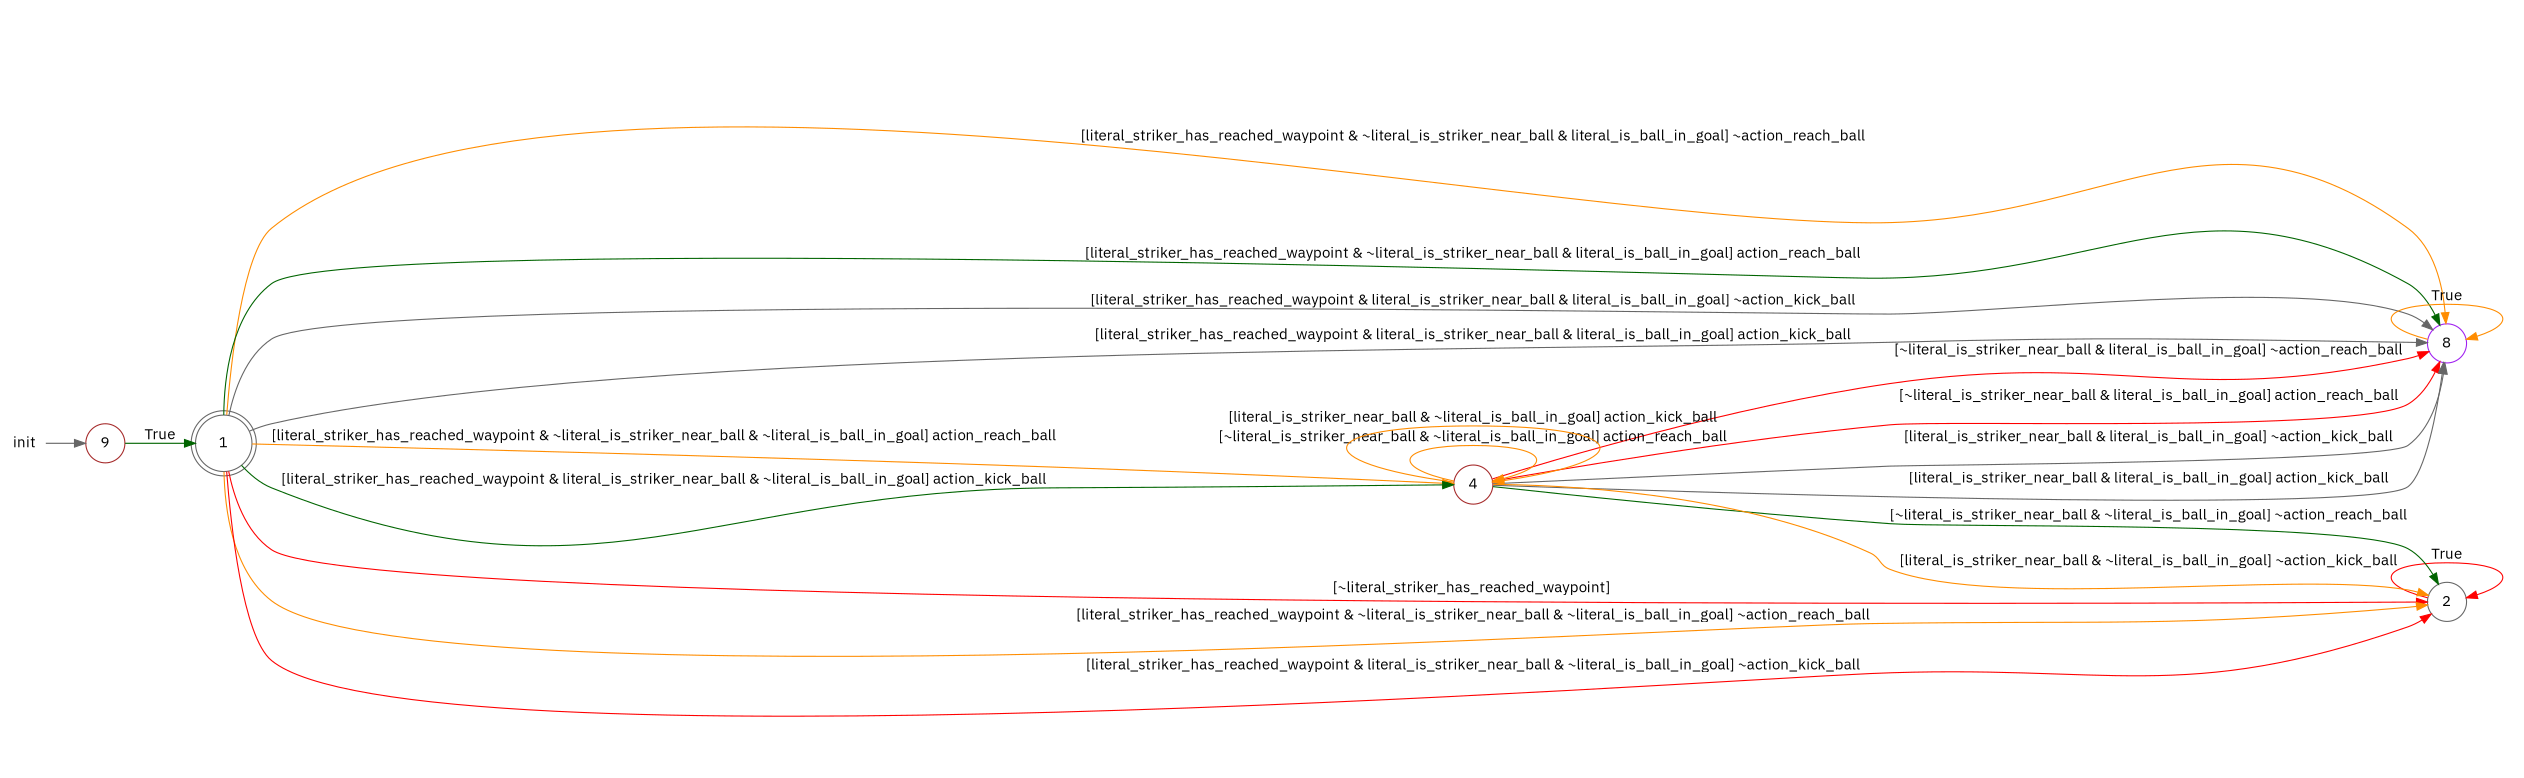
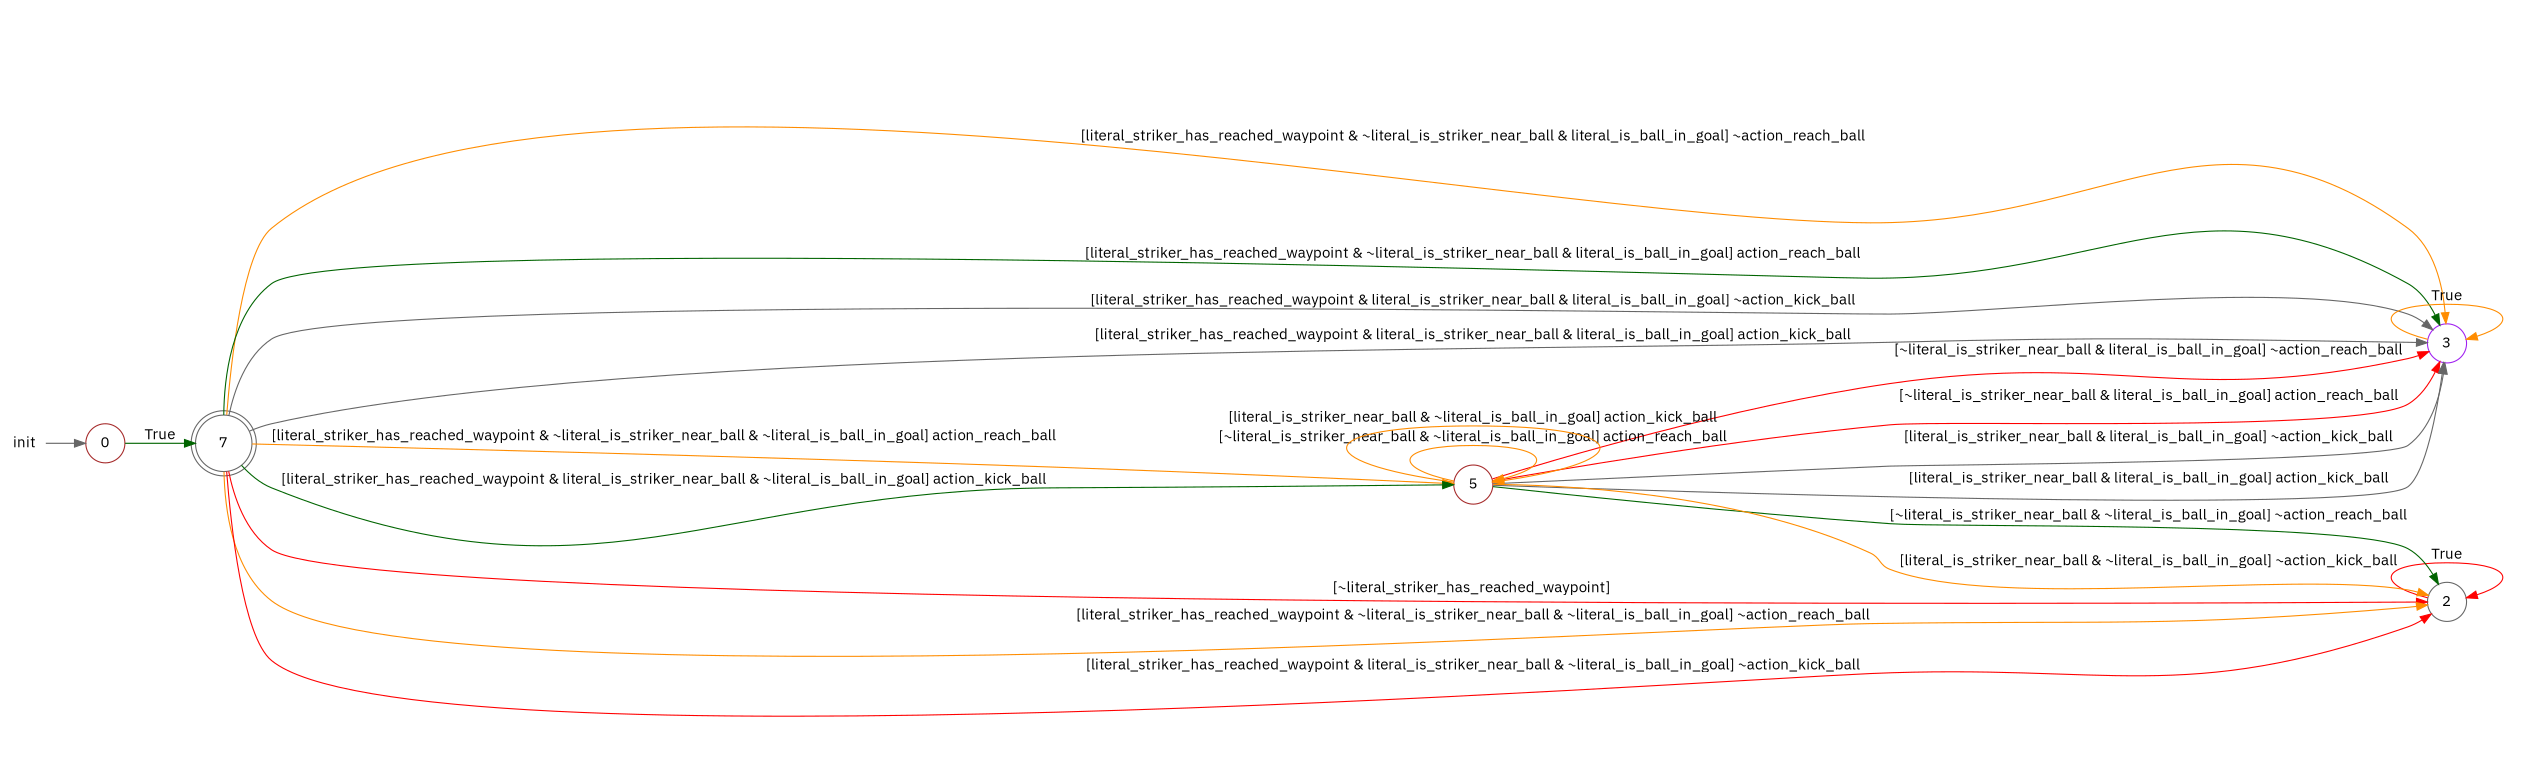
node "8": label "8" -> "3"
node "9": label "9" -> "0"
node "1": label "1" -> "7"
node "4": label "4" -> "5"
